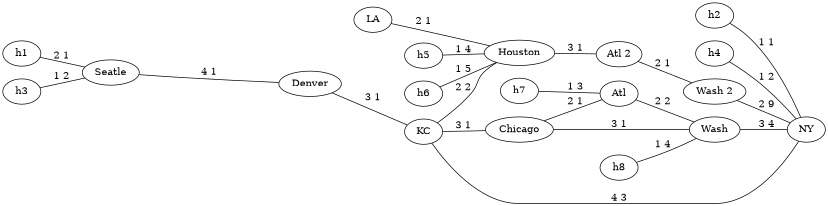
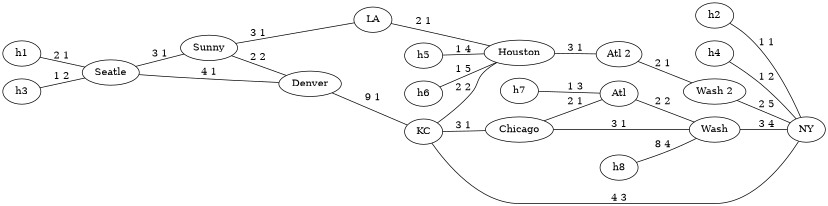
node "Sunny": added
edge "Denver" -- "KC": label "3 1" -> "9 1"
edge "Wash 2" -- "NY": label "2 9" -> "2 5"
edge "Wash" -- "h8": label "1 4" -> "8 4"
